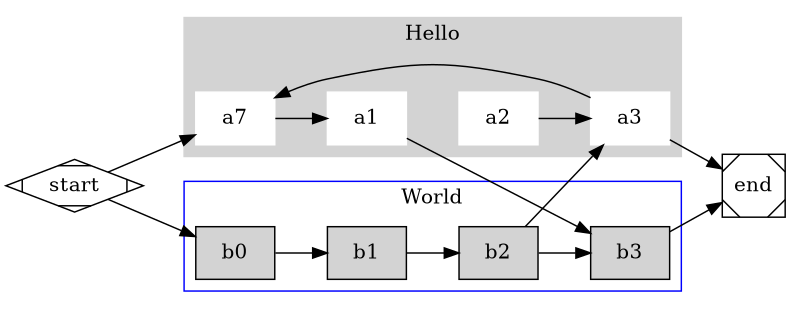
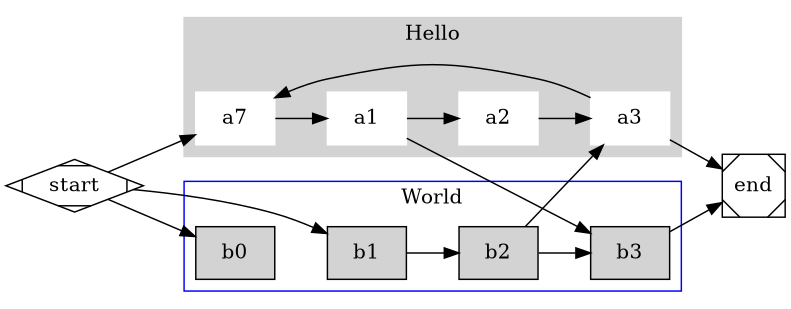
edge "a1" -> "a2": added
edge "b0" -> "b1": now "start" -> "b1"
